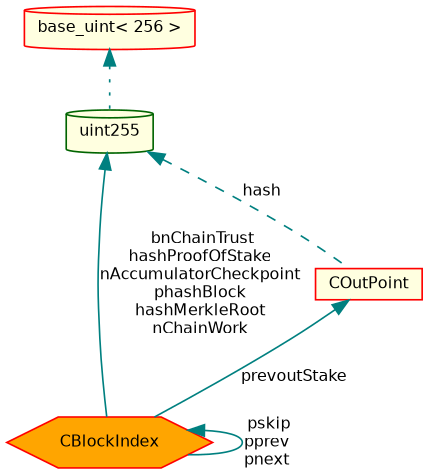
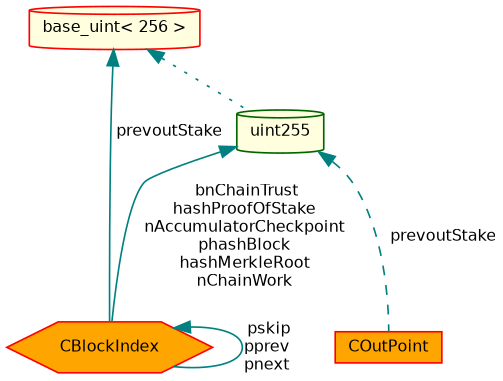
edge "COutPoint" -> "uint255": label " hash" -> " prevoutStake"
node "COutPoint": fillcolor lightyellow -> orange
edge "CBlockIndex" -> "COutPoint": now "CBlockIndex" -> "base_uint< 256 >"
